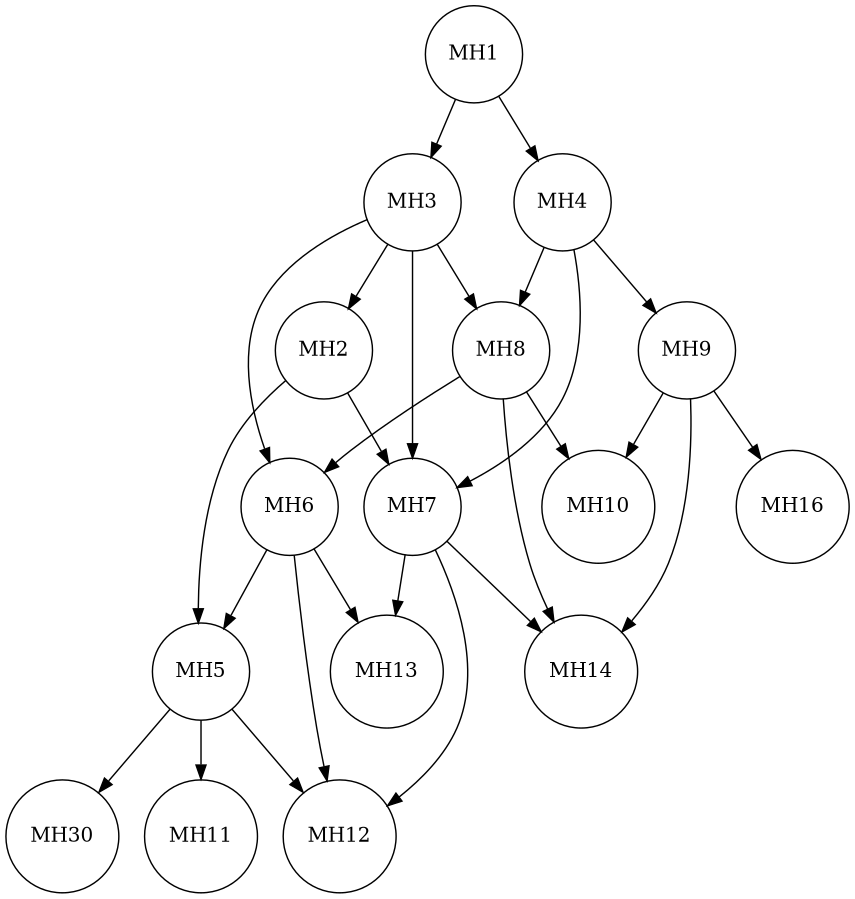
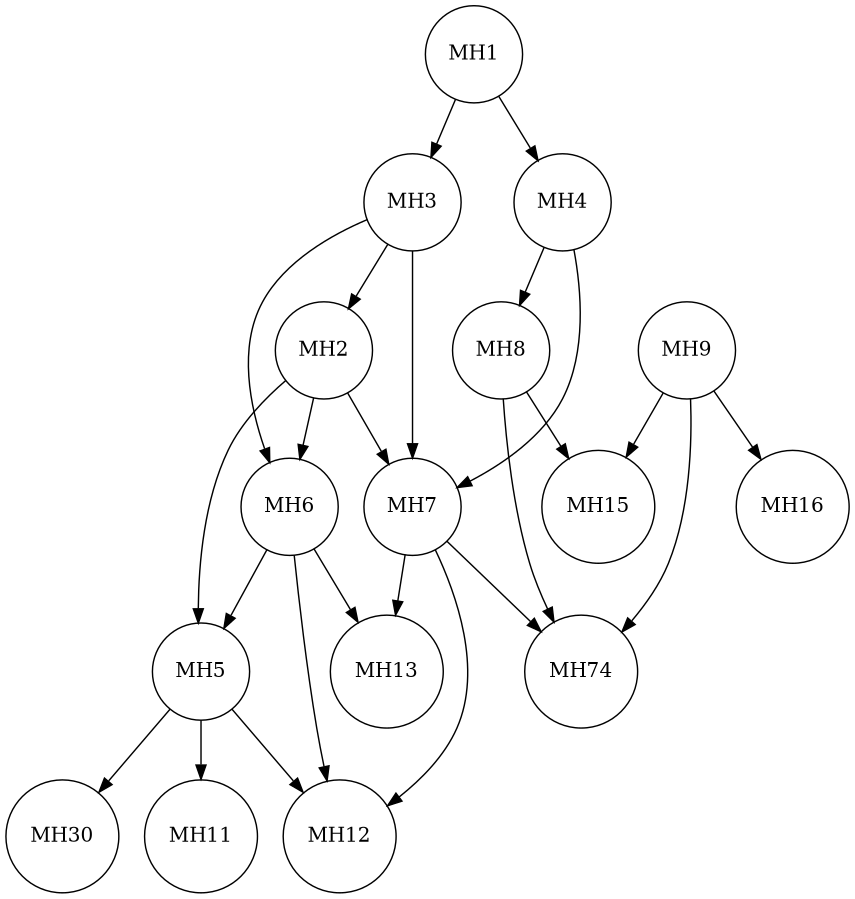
edge "MH3" -> "MH8": removed
edge "MH4" -> "MH9": removed
edge "MH8" -> "MH6": now "MH2" -> "MH6"
node "MH10": label "MH10" -> "MH15"
node "MH14": label "MH14" -> "MH74"
